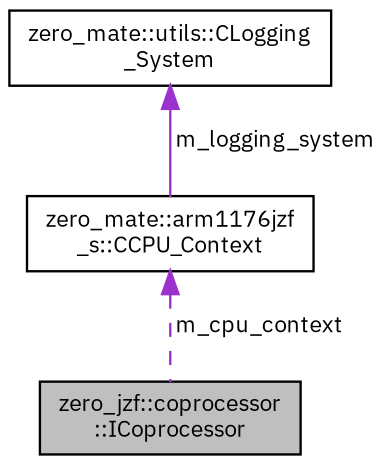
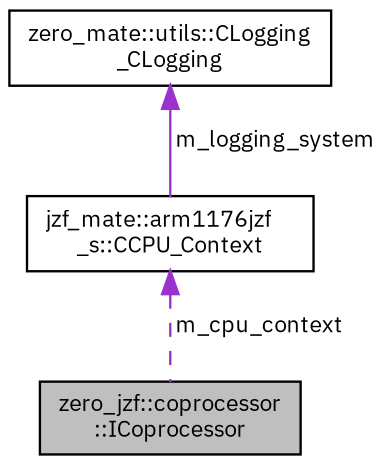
node "zero_mate::utils::CLogging _System": label "zero_mate::utils::CLogging _System" -> "zero_mate::utils::CLogging _CLogging"
node "zero_mate::arm1176jzf _s::CCPU_Context": label "zero_mate::arm1176jzf _s::CCPU_Context" -> "jzf_mate::arm1176jzf _s::CCPU_Context"
